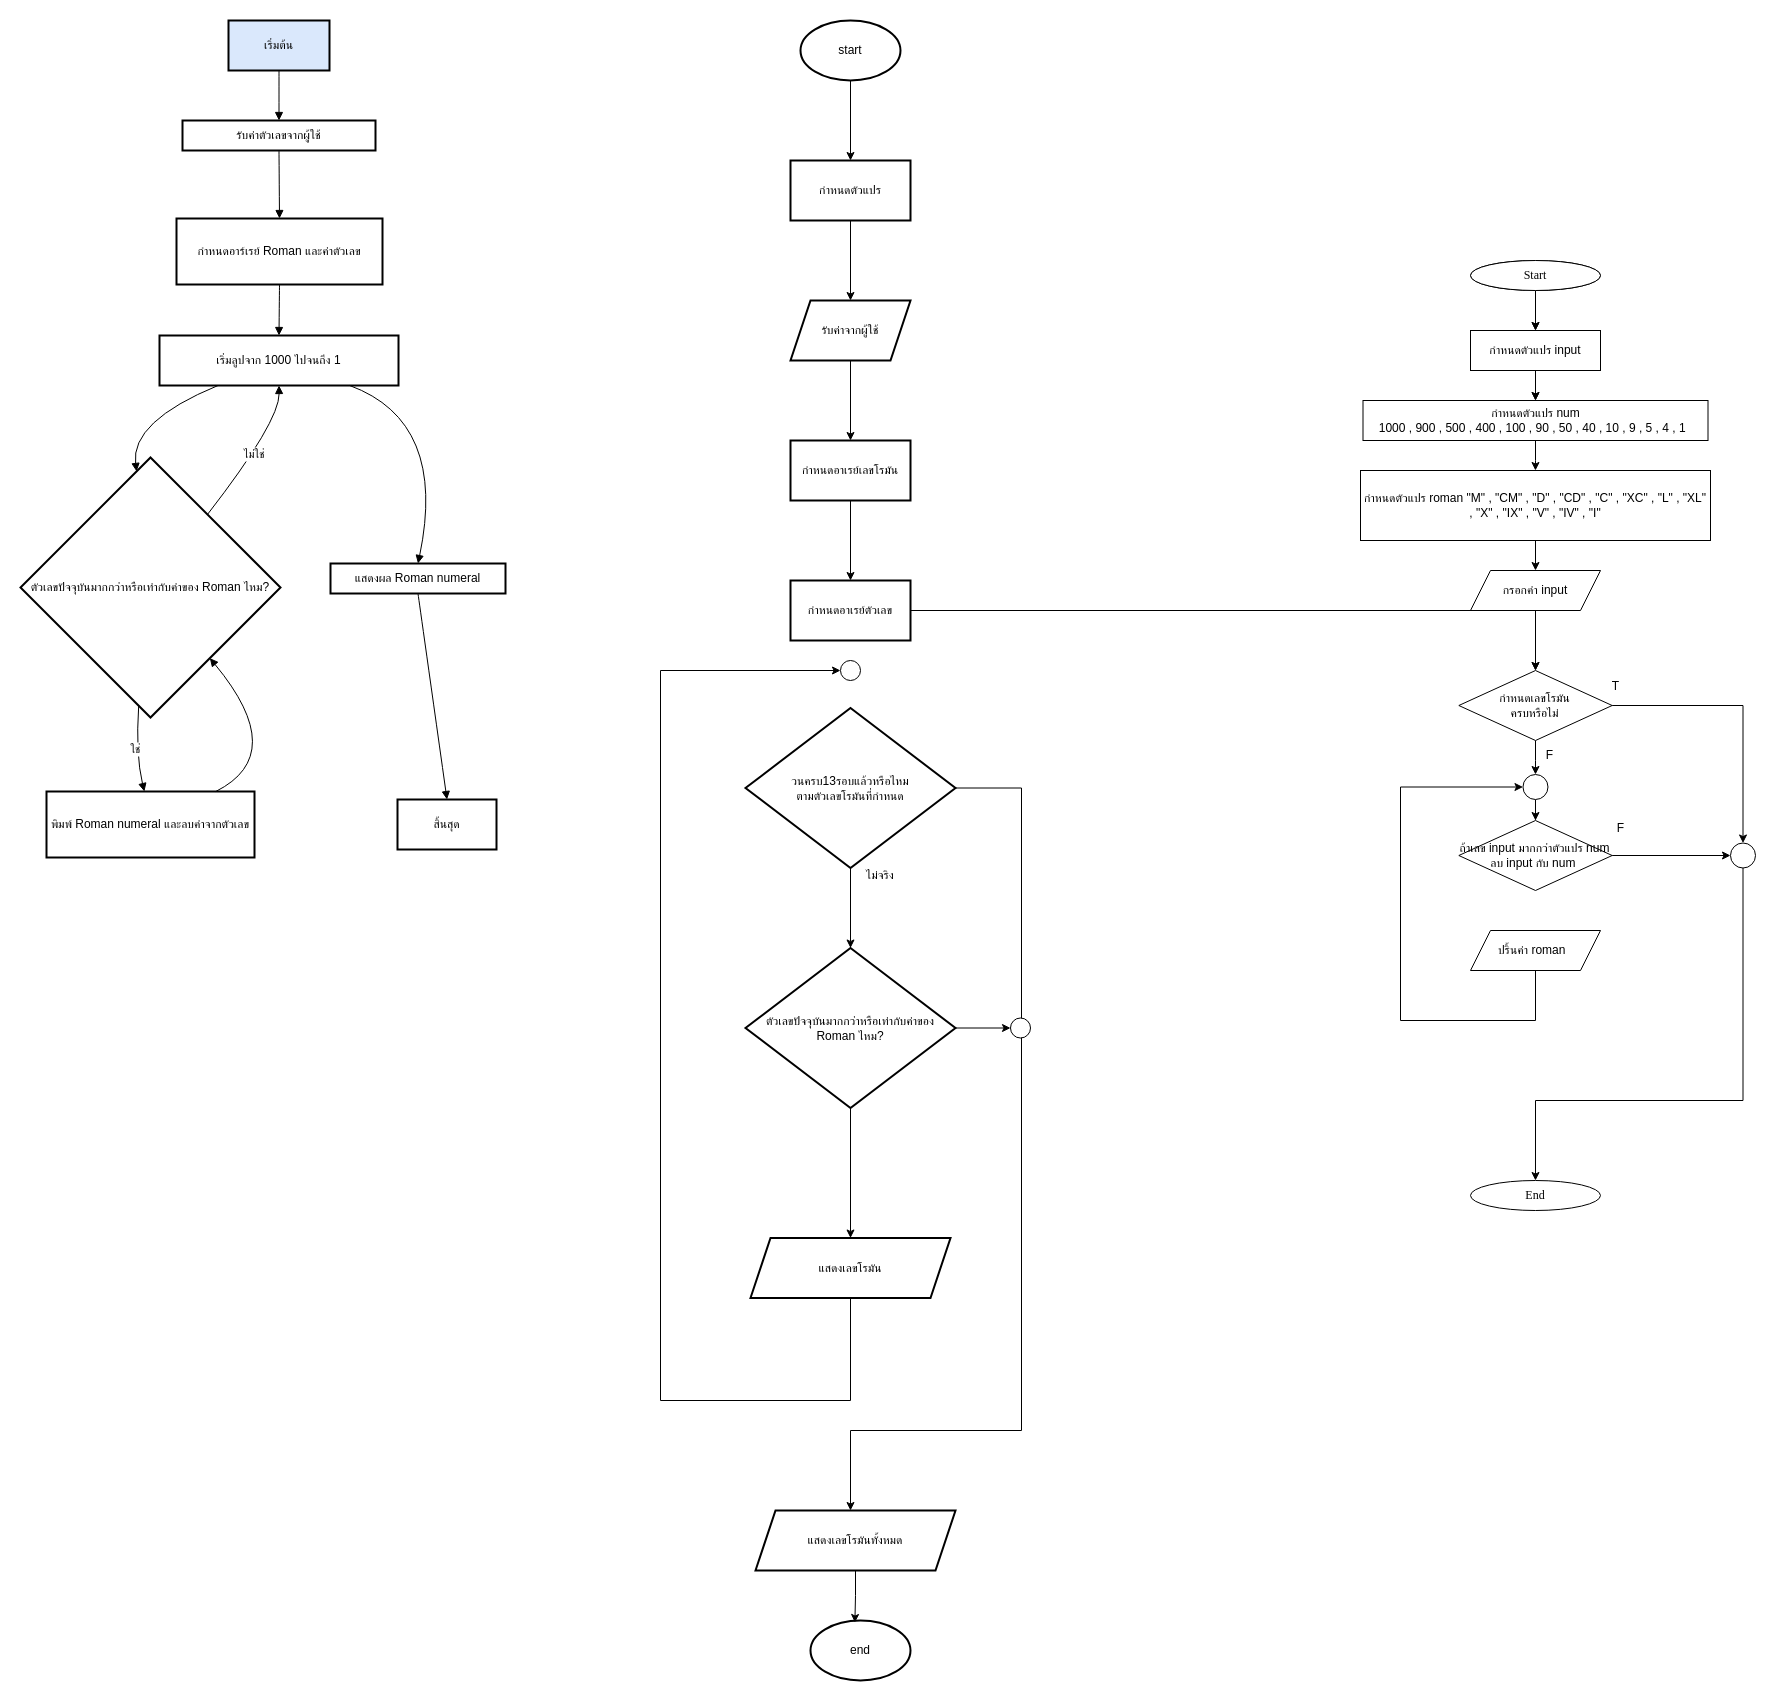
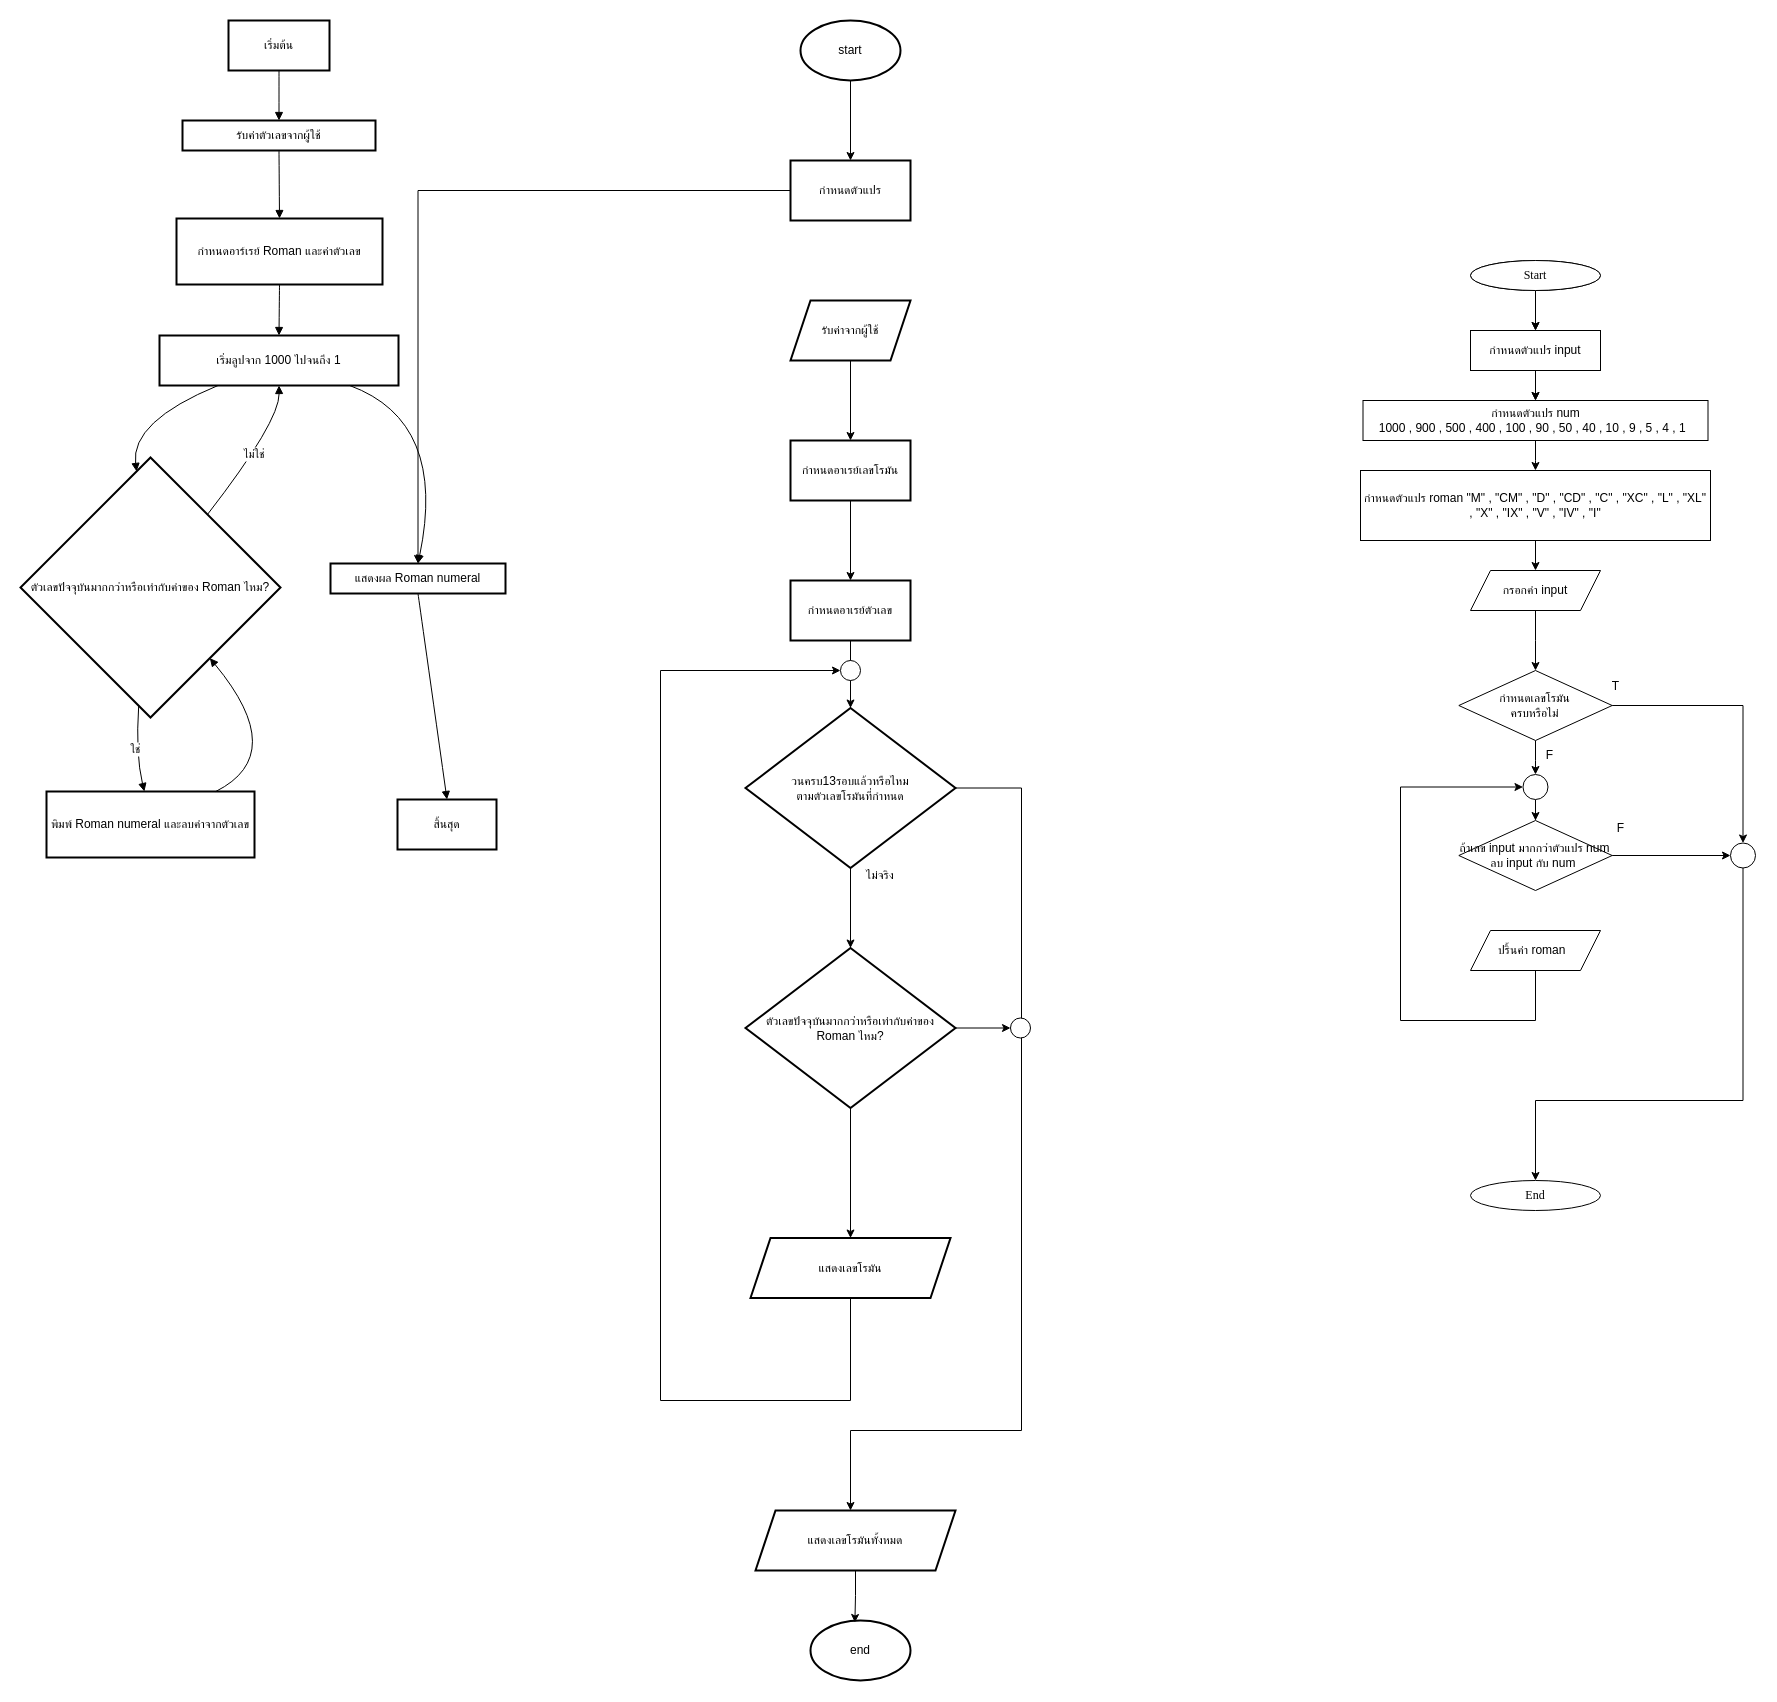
node "เริ่มต้น": fillcolor #dae8fc -> #ffffff
edge "กำหนดตัวแปร" -> "รับค่าจากผู้ใช้": now "กำหนดตัวแปร" -> "แสดงผล Roman numeral"
edge "กำหนดอาเรย์ตัวเลข" -> "กำหนดเลขโรมัน ครบหรือไม่": now "กำหนดอาเรย์ตัวเลข" -> "วนครบ13รอบแล้วหรือไหม ตามตัวเลขโรมันที่กำหนด"
